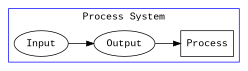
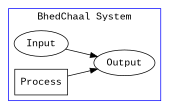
cluster "Process System": label "Process System" -> "BhedChaal System"
edge "Output" -> "Process": reversed
